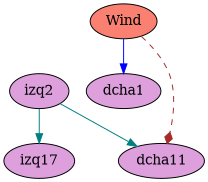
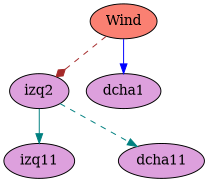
edge "Wind" -> "dcha11": now "Wind" -> "izq2"
edge "izq2" -> "dcha11": style solid -> dashed
node "izq17": label "izq17" -> "izq11"
